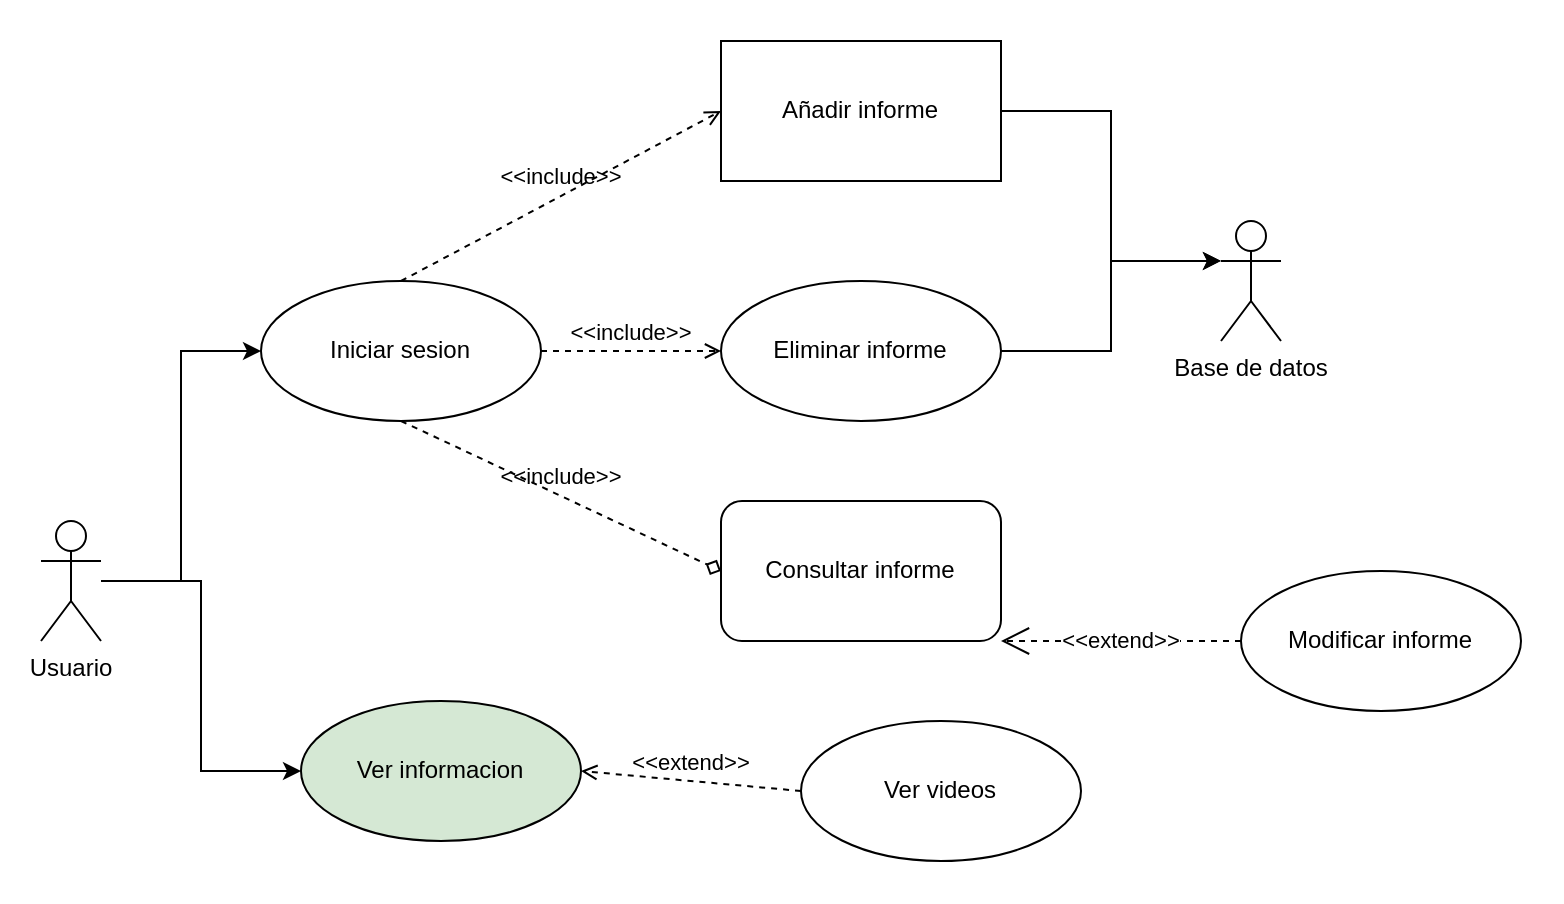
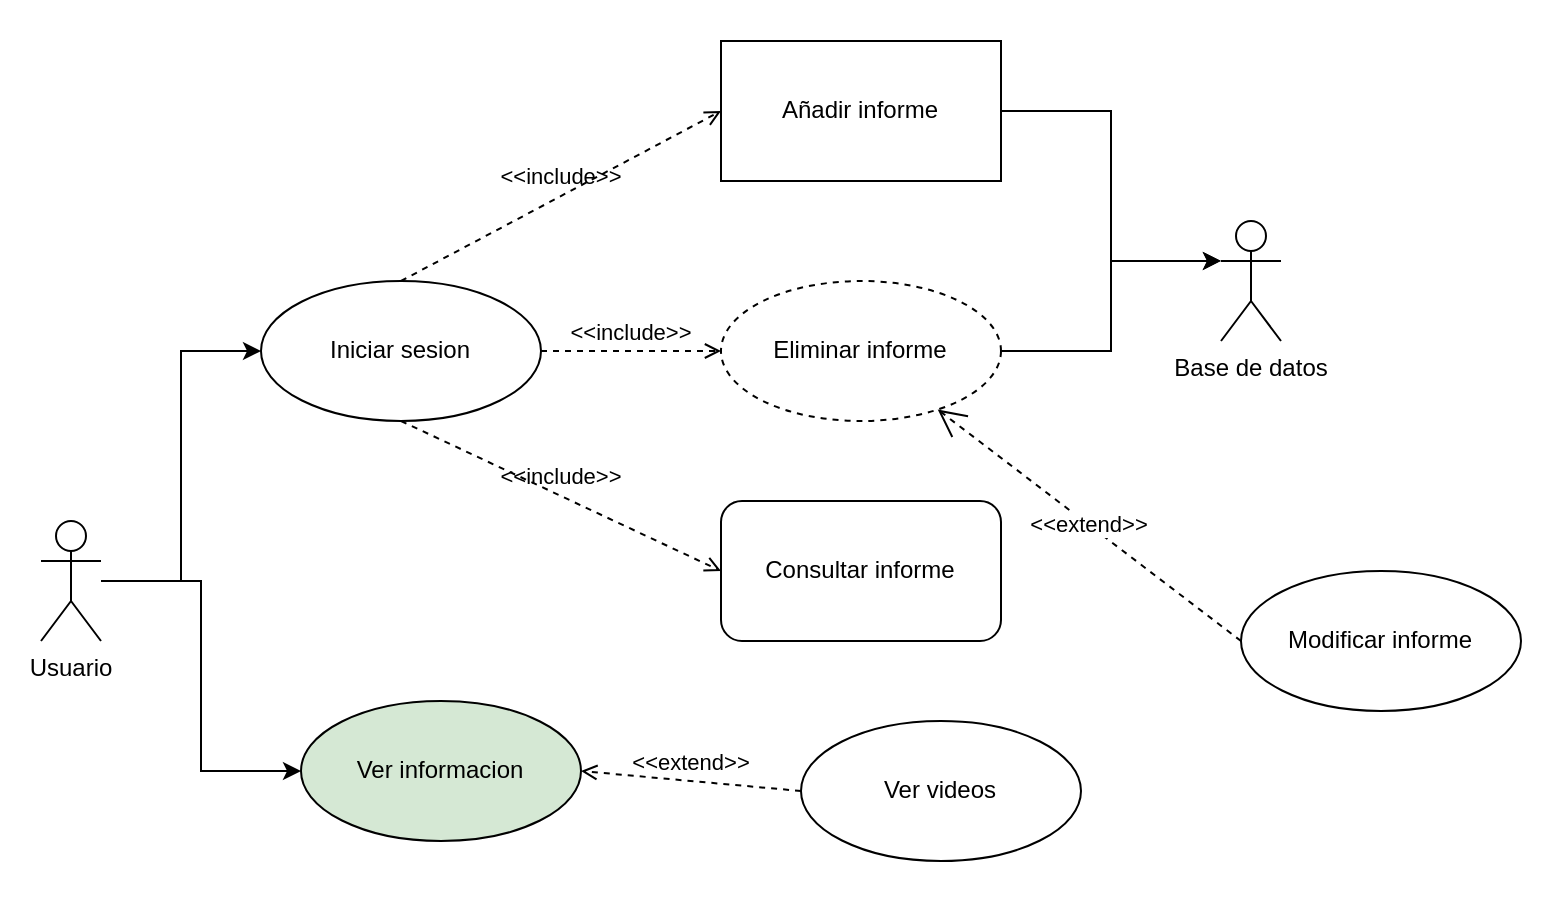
node "Eliminar informe": style solid -> dashed
edge "Iniciar sesion" -> "Consultar informe": arrowhead diamond -> open
edge "Modificar informe" -> "Consultar informe": now "Modificar informe" -> "Eliminar informe"
